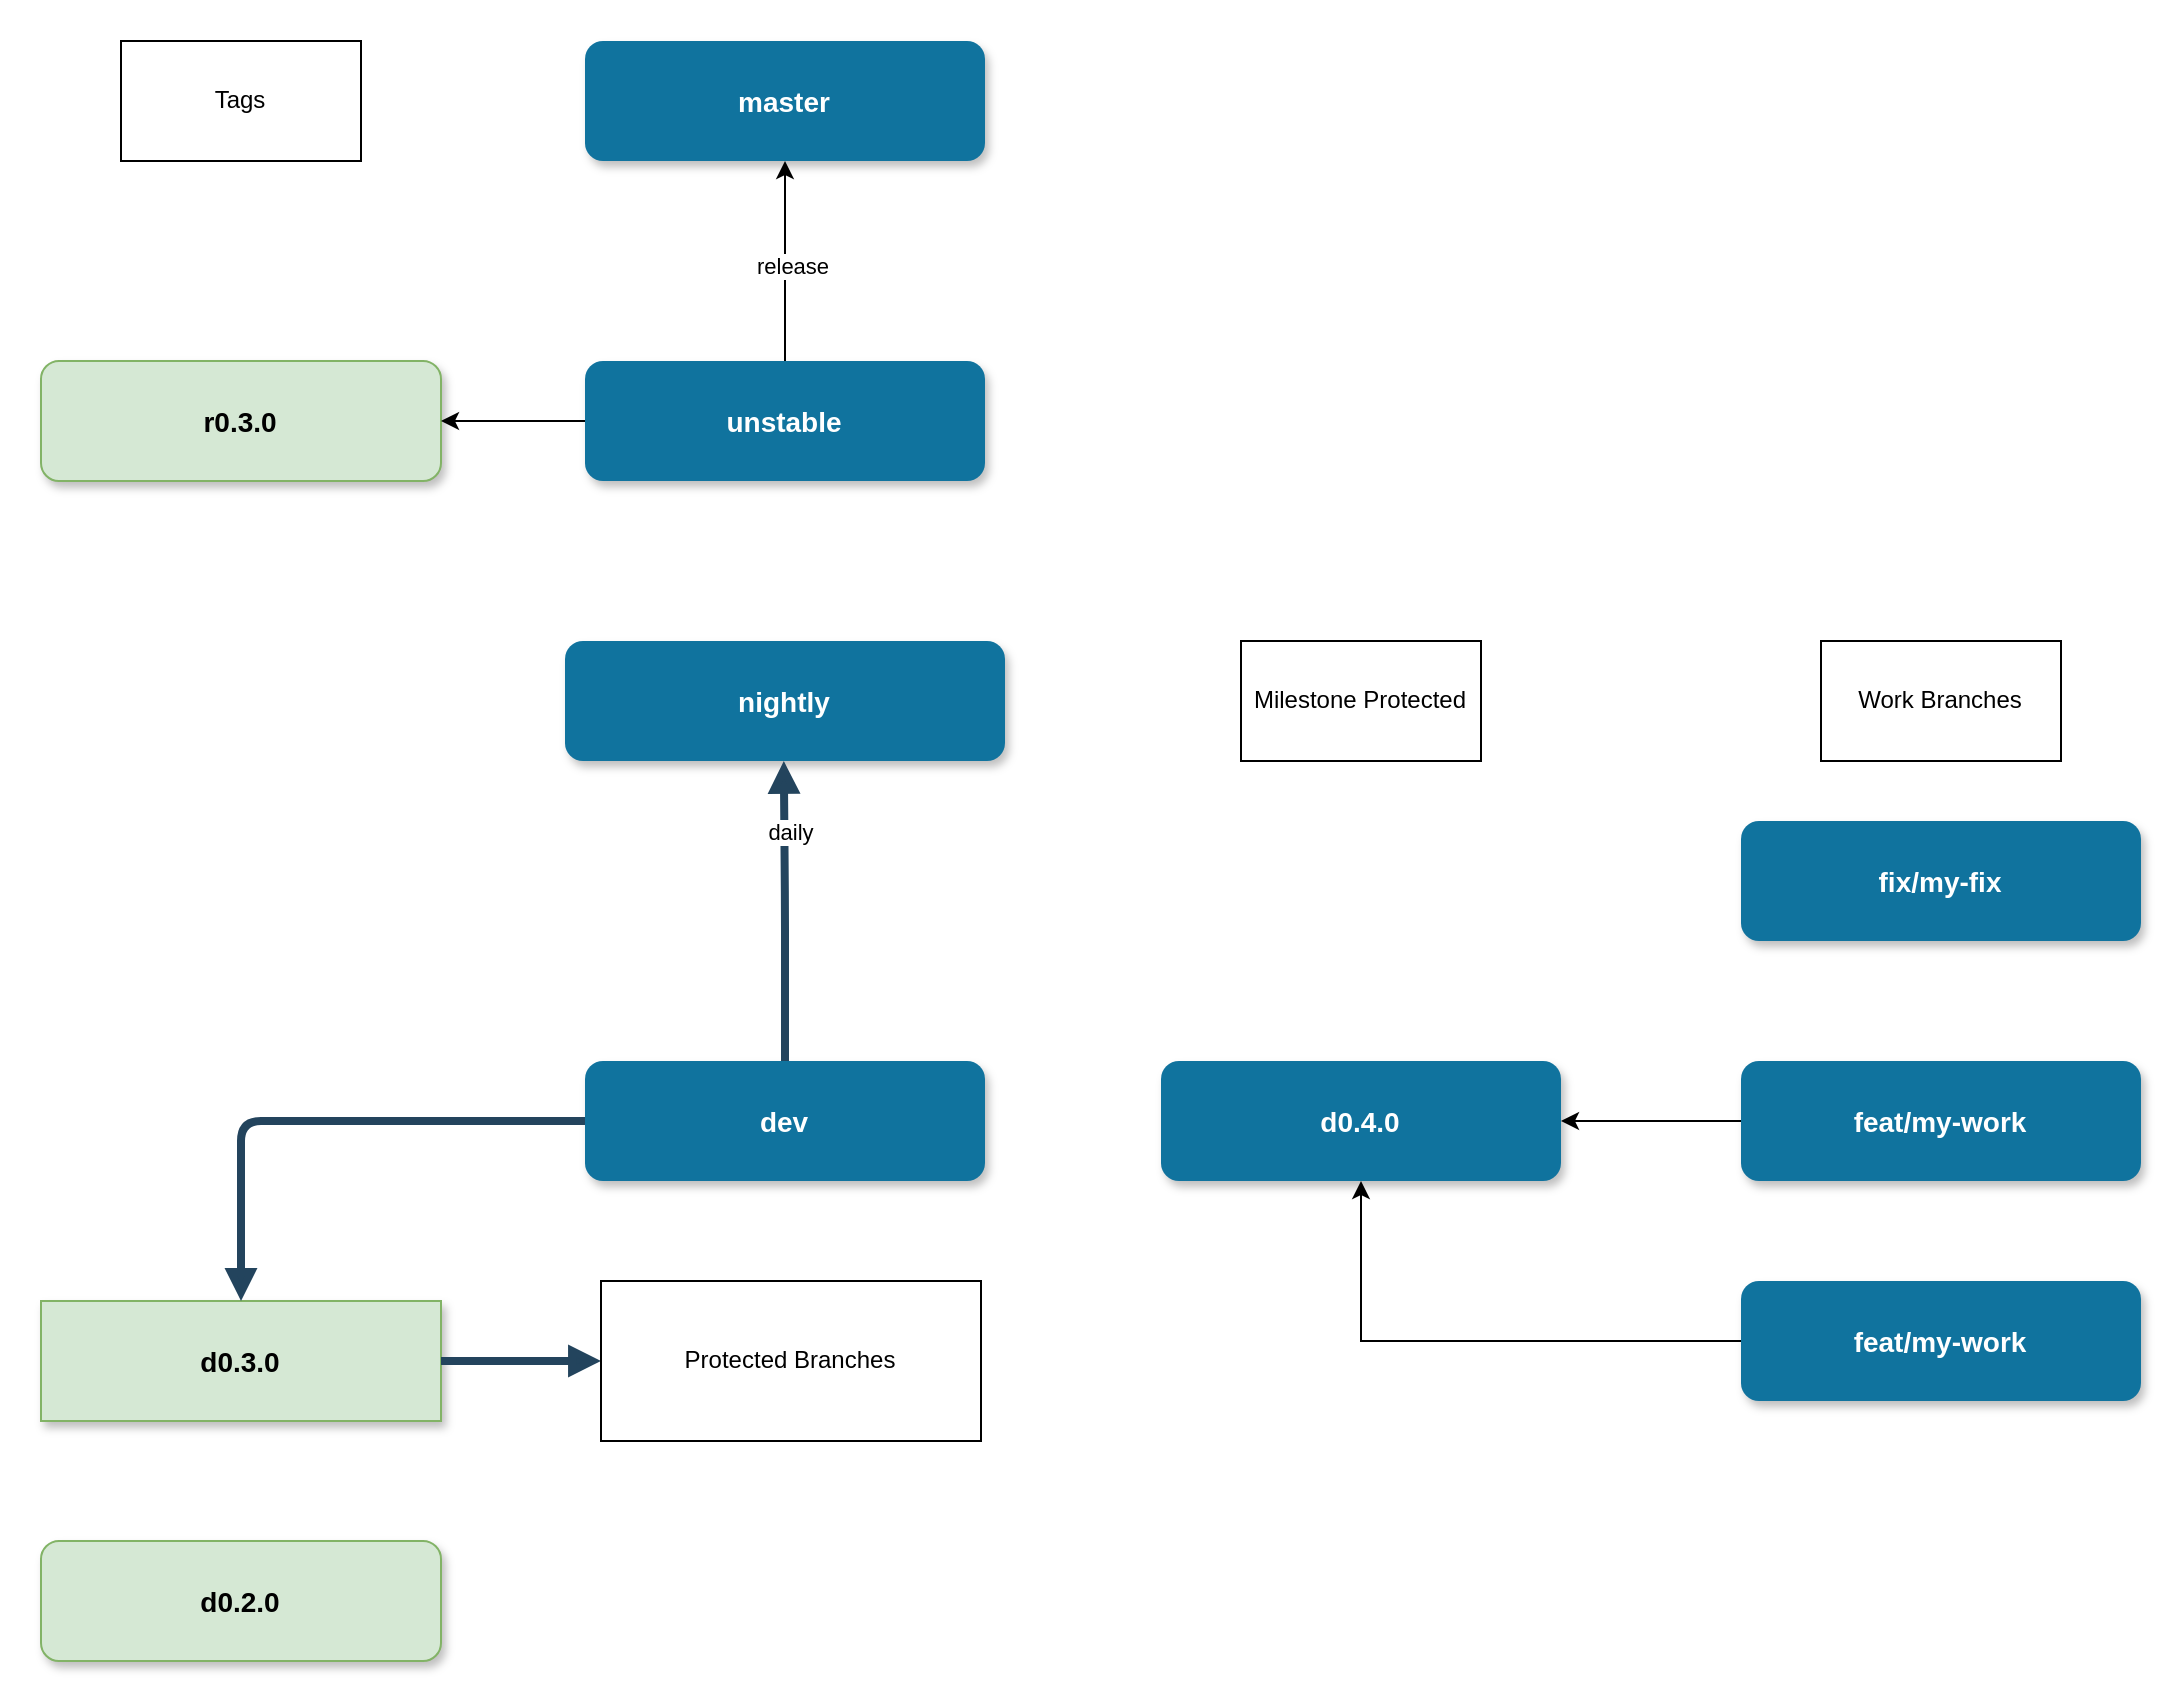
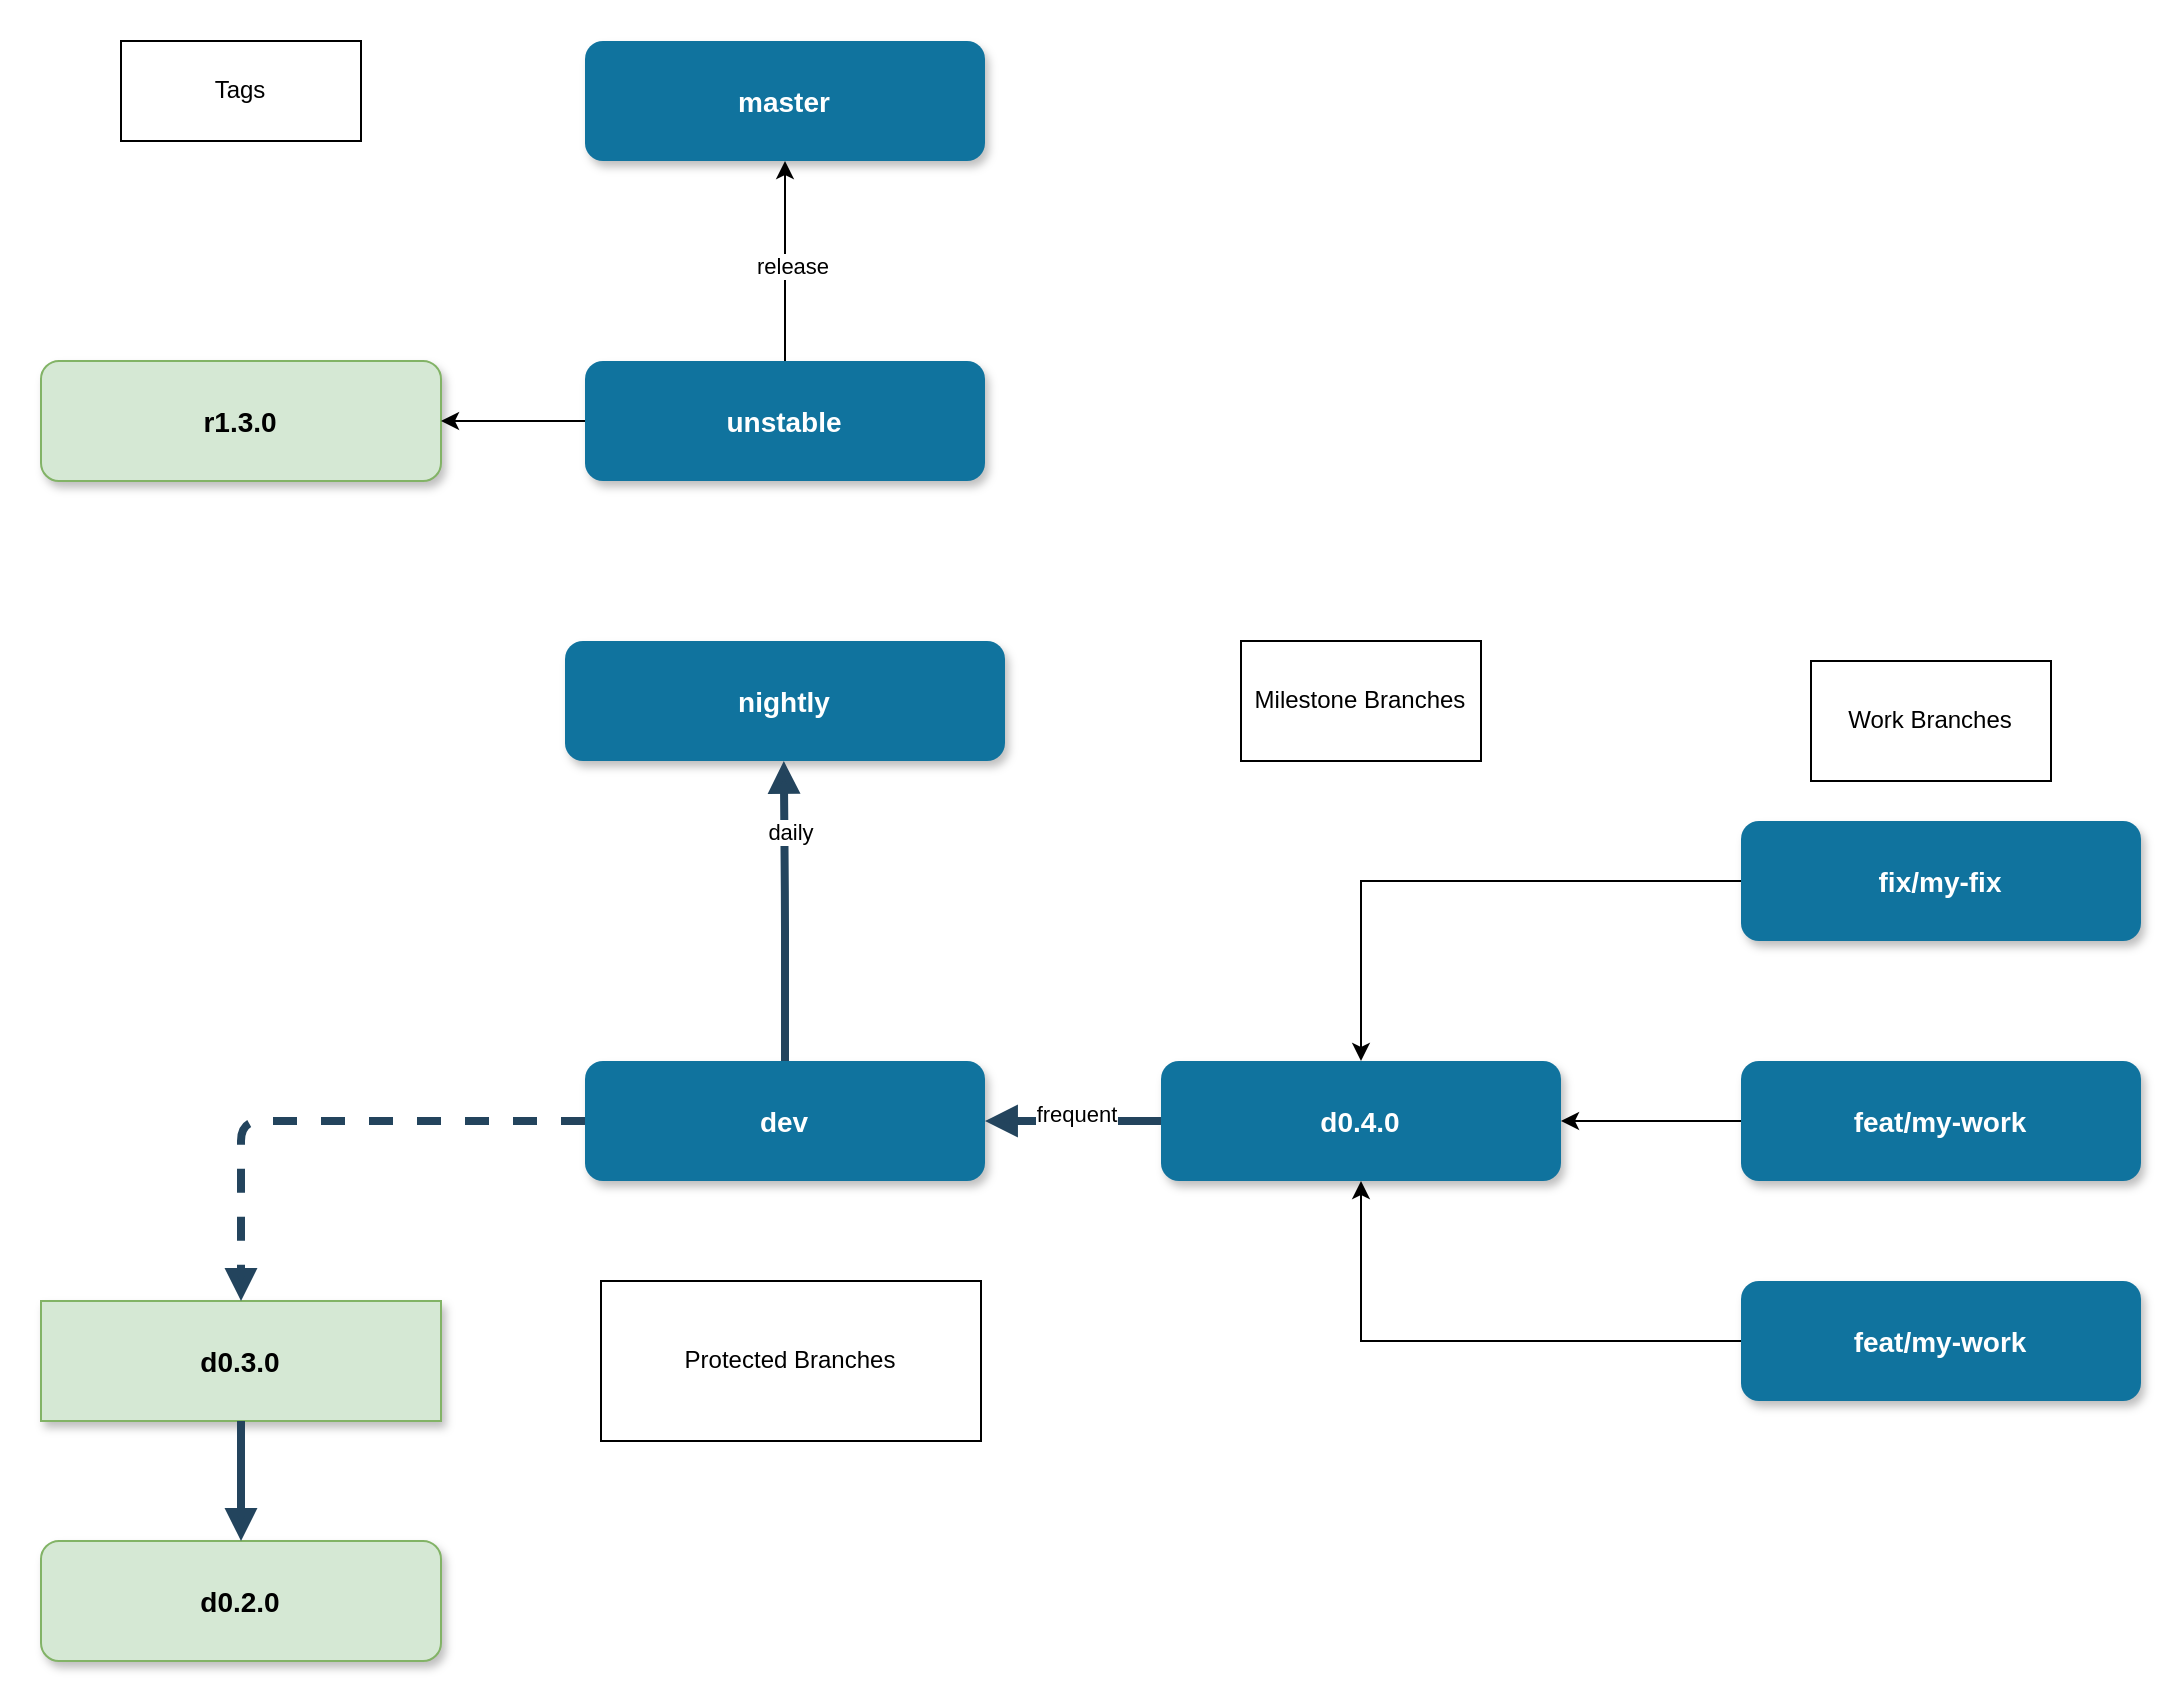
node "Tags": size 240x120 -> 240x100
node "r0.3.0": label "r0.3.0" -> "r1.3.0"
node "Milestone Protected": label "Milestone Protected" -> "Milestone Branches"
node "Work Branches": moved (1941, 701) -> (1931, 721)
edge "fix/my-fix" -> "d0.4.0": added
edge "dev" -> "d0.3.0": style solid -> dashed
edge "d0.4.0" -> "dev": added, label "frequent"
edge "d0.3.0" -> "Protected Branches": now "d0.3.0" -> "d0.2.0"
